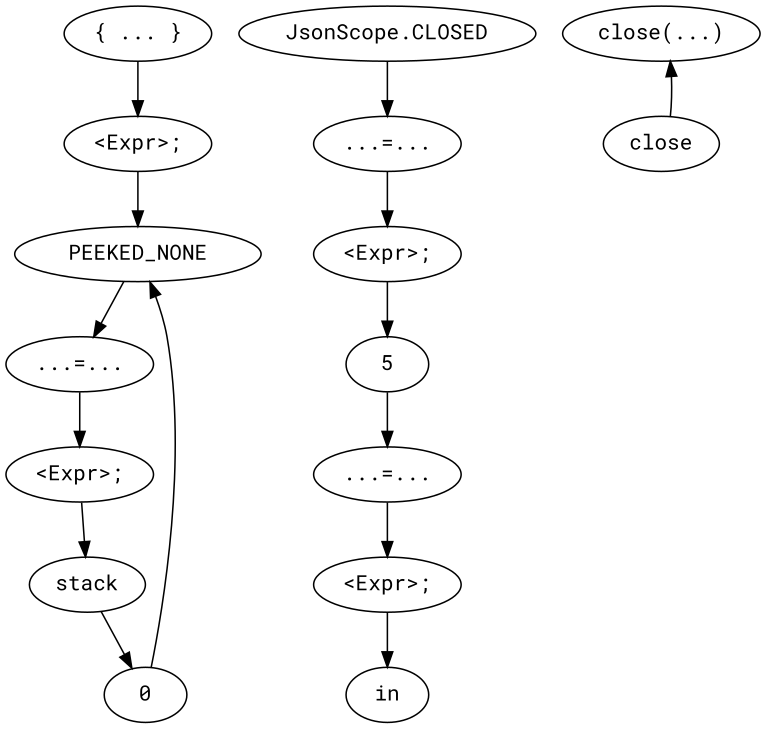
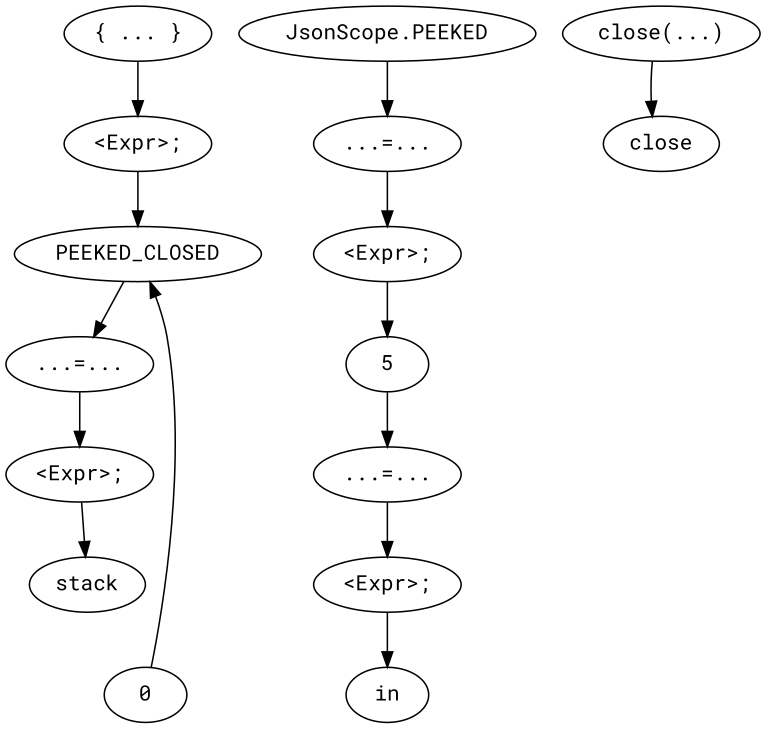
node "JsonScope.CLOSED": label "JsonScope.CLOSED" -> "JsonScope.PEEKED"
edge "close" -> "close(...)": reversed
node "PEEKED_NONE": label "PEEKED_NONE" -> "PEEKED_CLOSED"
edge "stack" -> "0": removed
